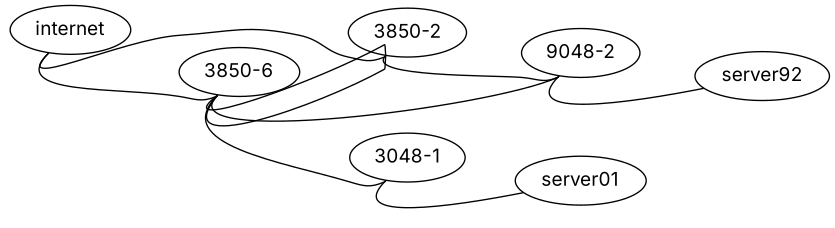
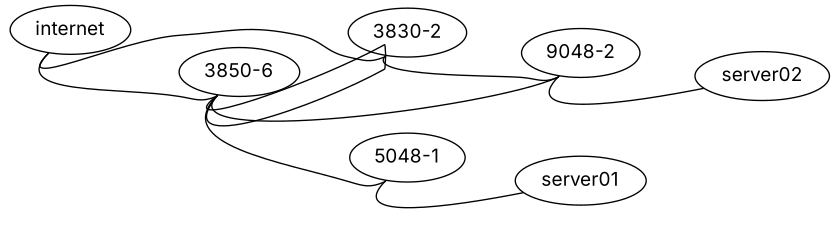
node "3850-2": label "3850-2" -> "3830-2"
node "server92": label "server92" -> "server02"
node "3048-1": label "3048-1" -> "5048-1"
